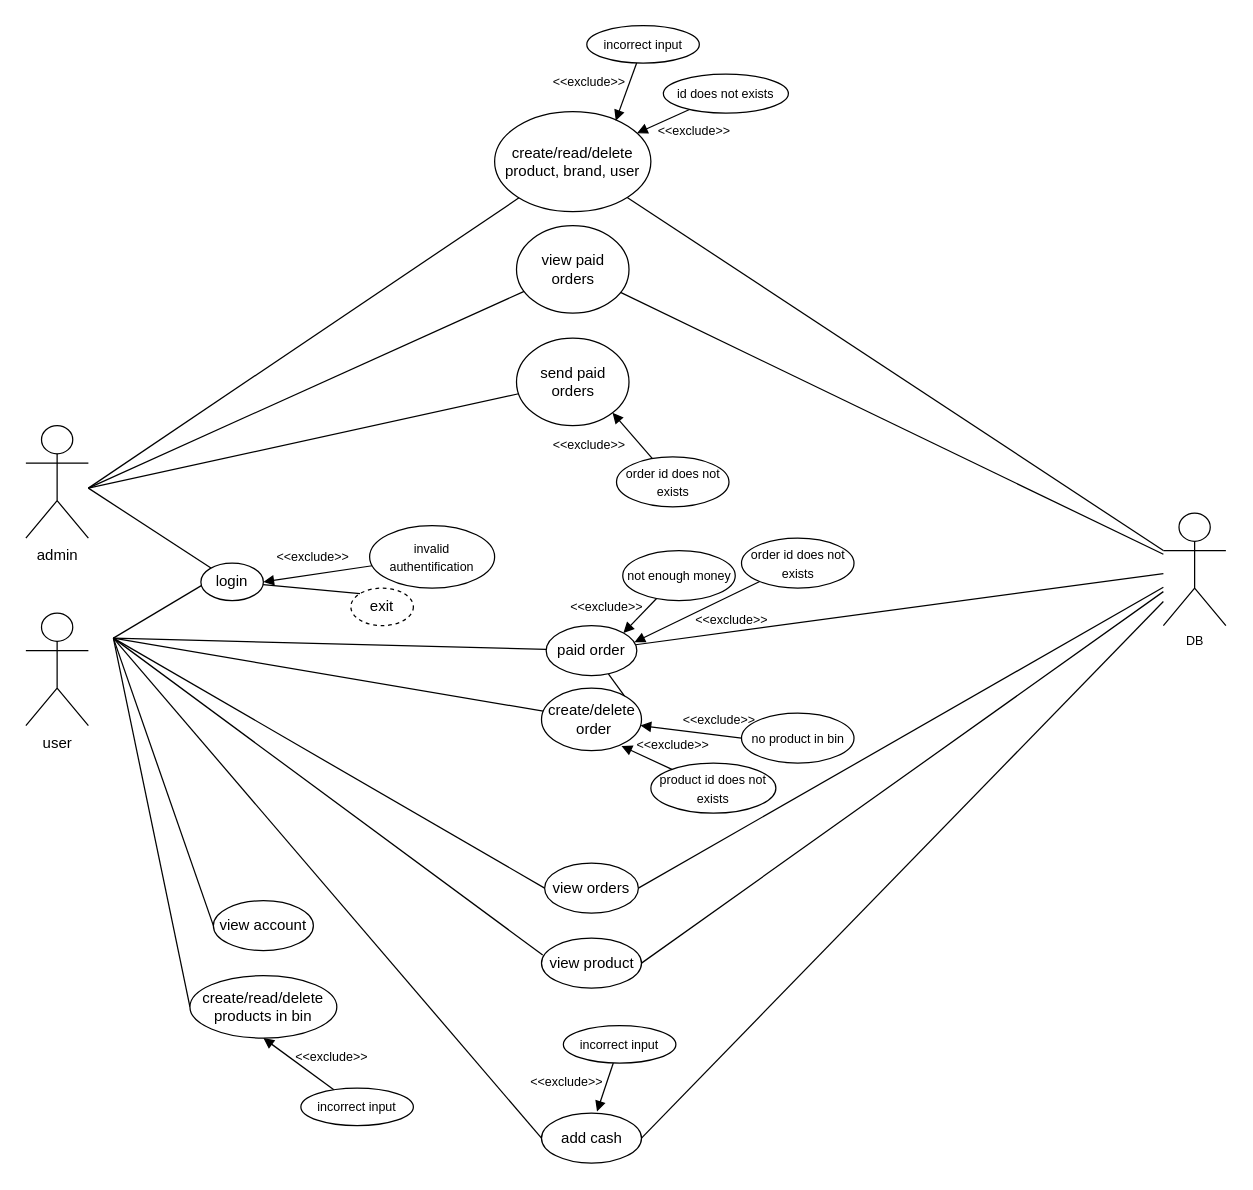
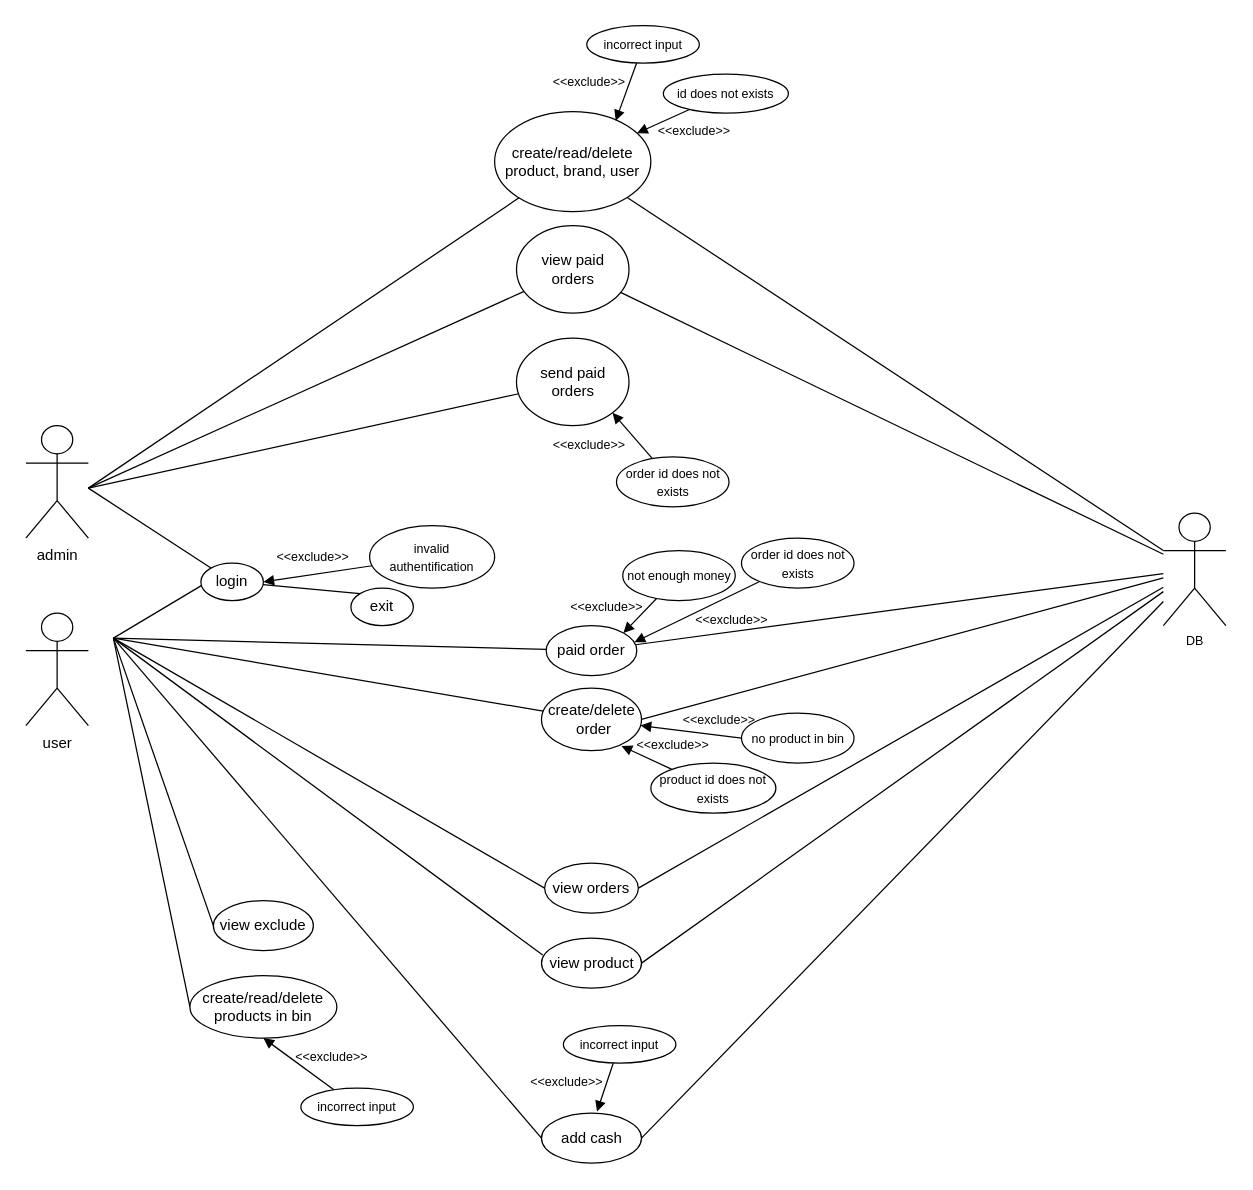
node "exit": style dashed -> solid
edge "paid order" -- "create/delete order": now "DB" -- "create/delete order"
node "view account": label "view account" -> "view exclude"
